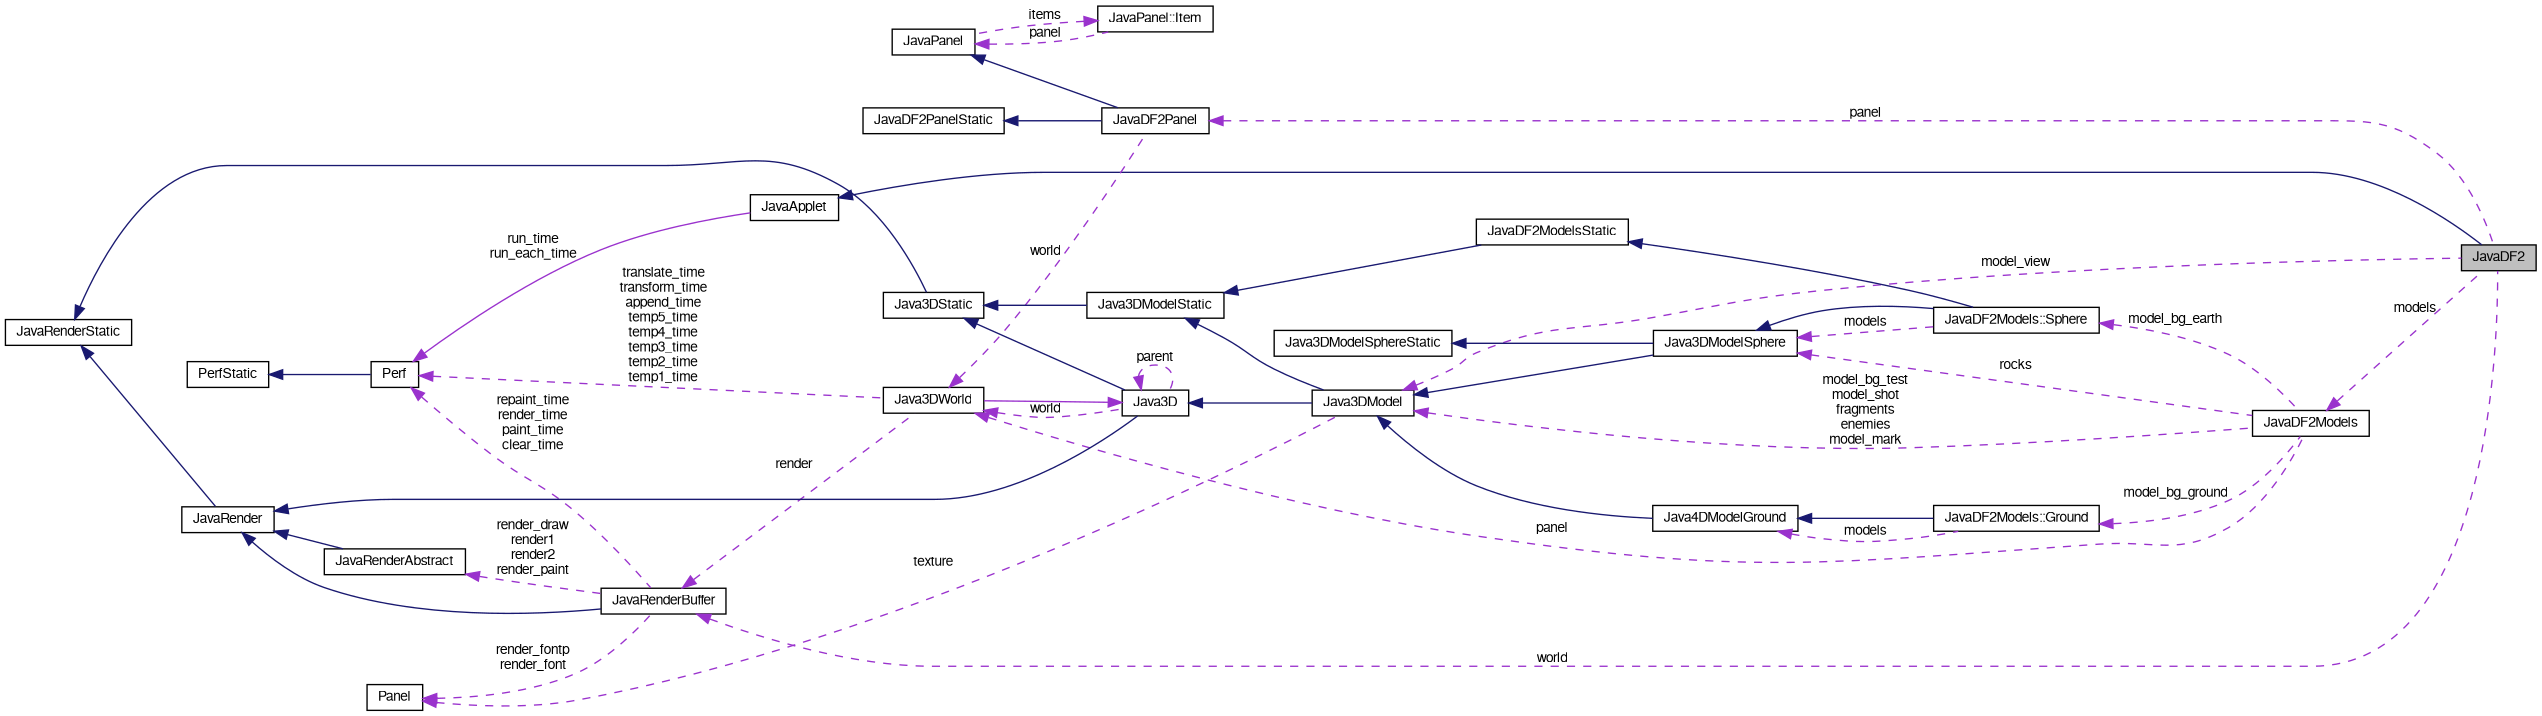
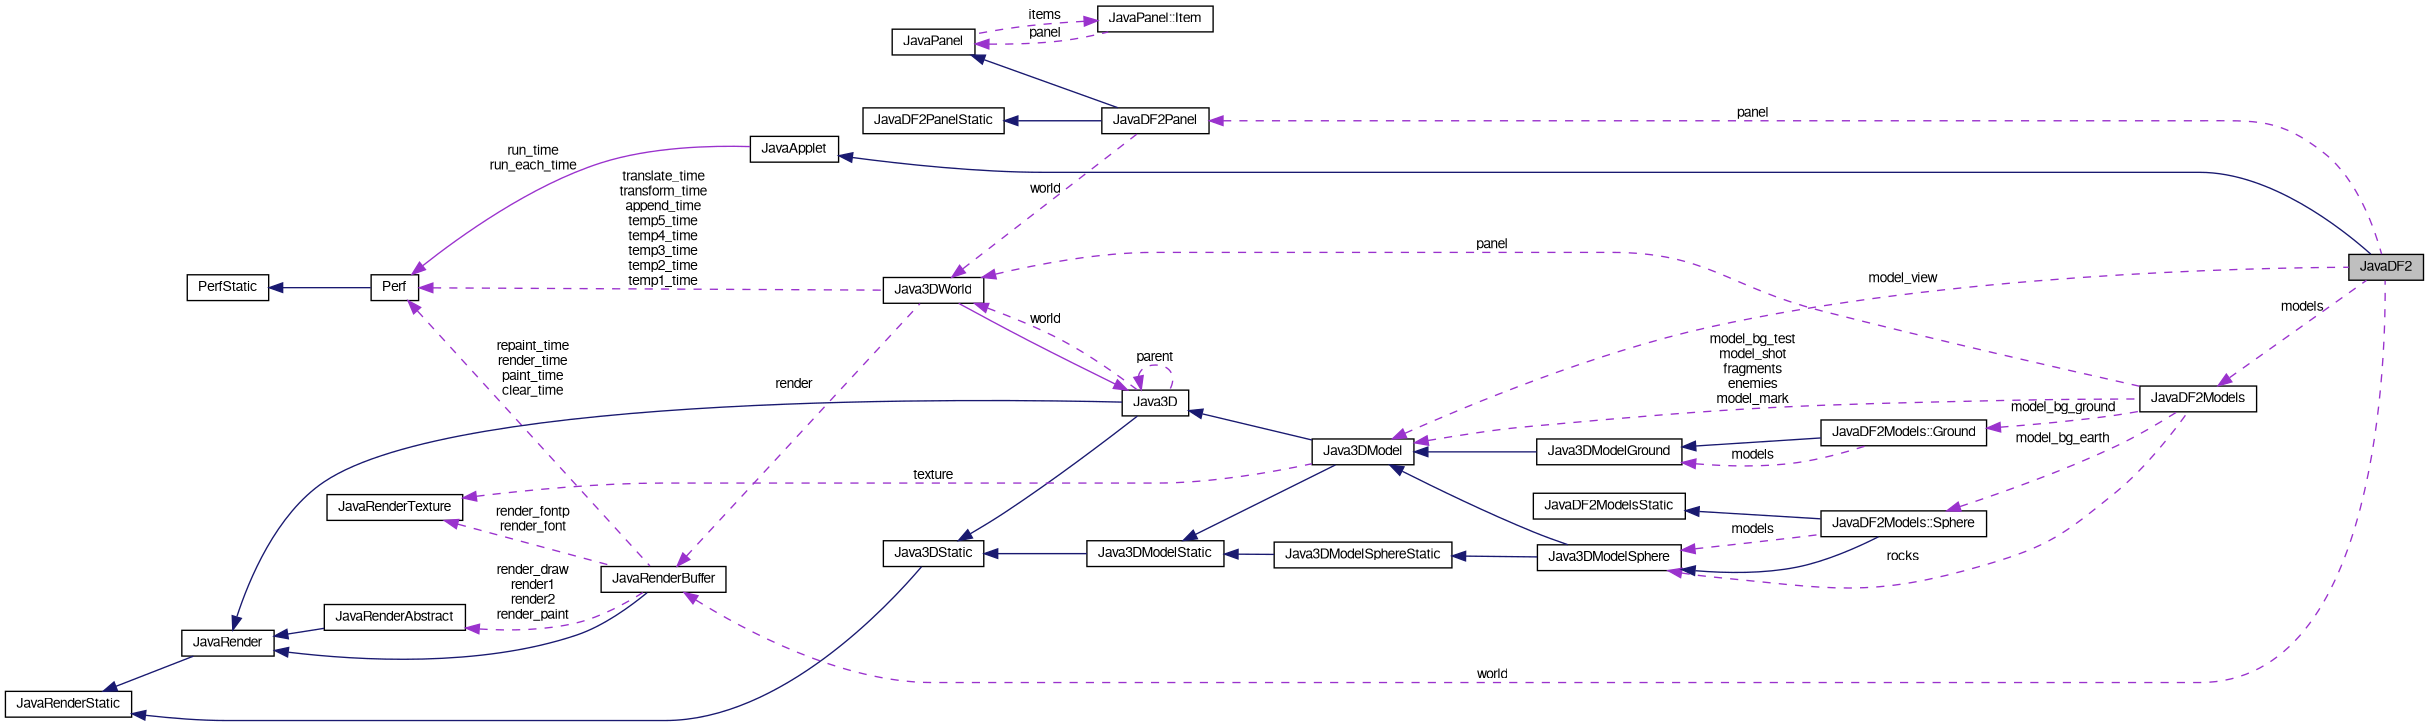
edge "JavaDF2ModelsStatic" -> "Java3DModelStatic": now "Java3DModelSphereStatic" -> "Java3DModelStatic"
node "Java4DModelGround": label "Java4DModelGround" -> "Java3DModelGround"
node "Panel": label "Panel" -> "JavaRenderTexture"
